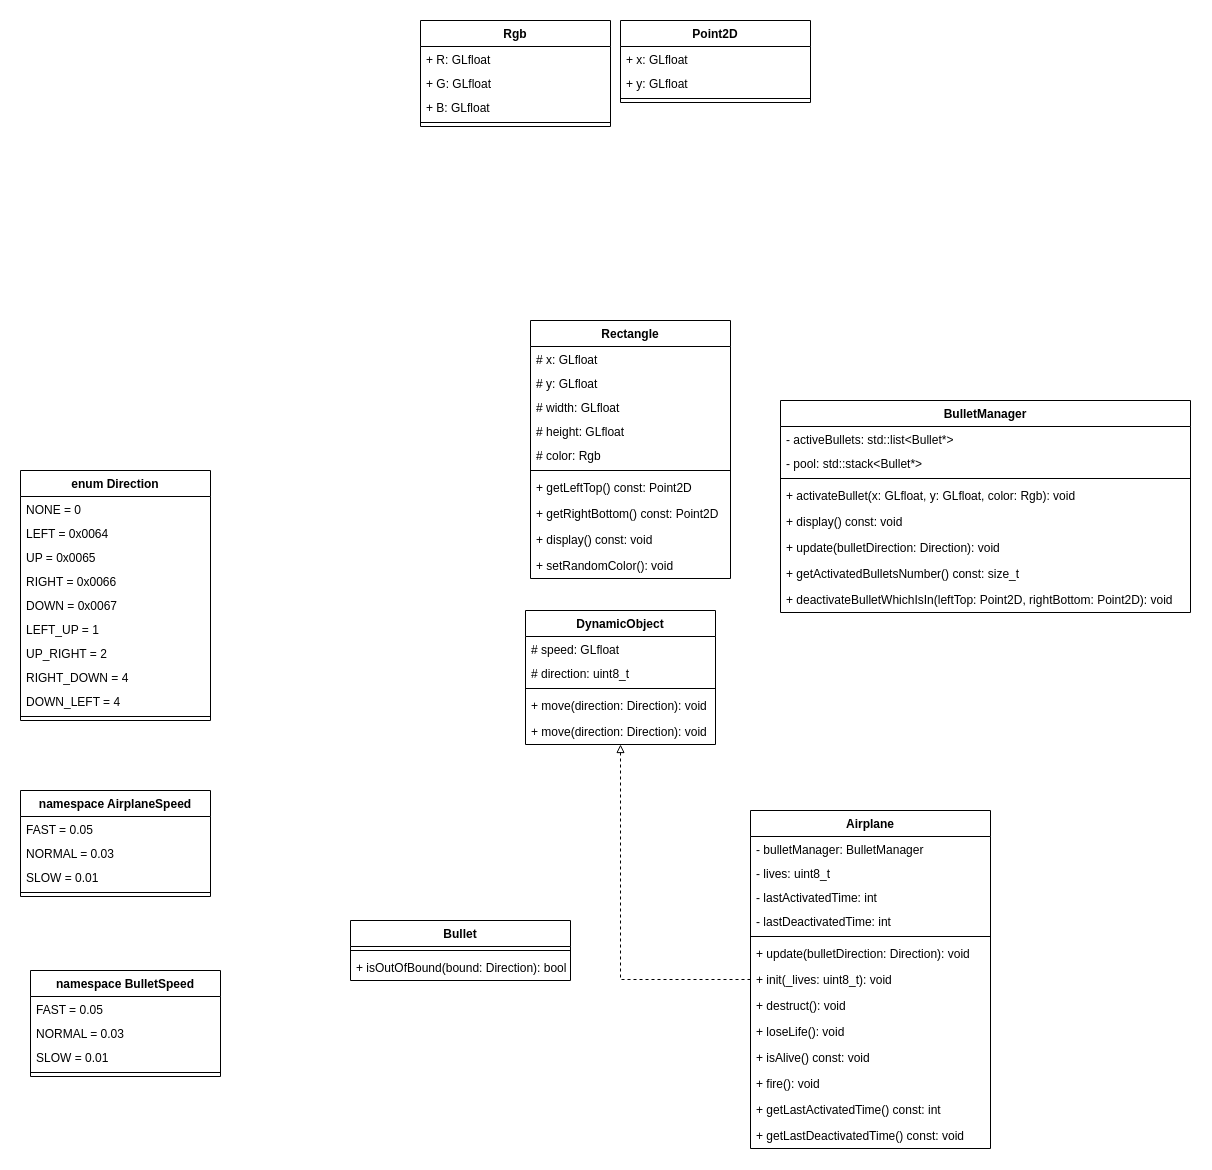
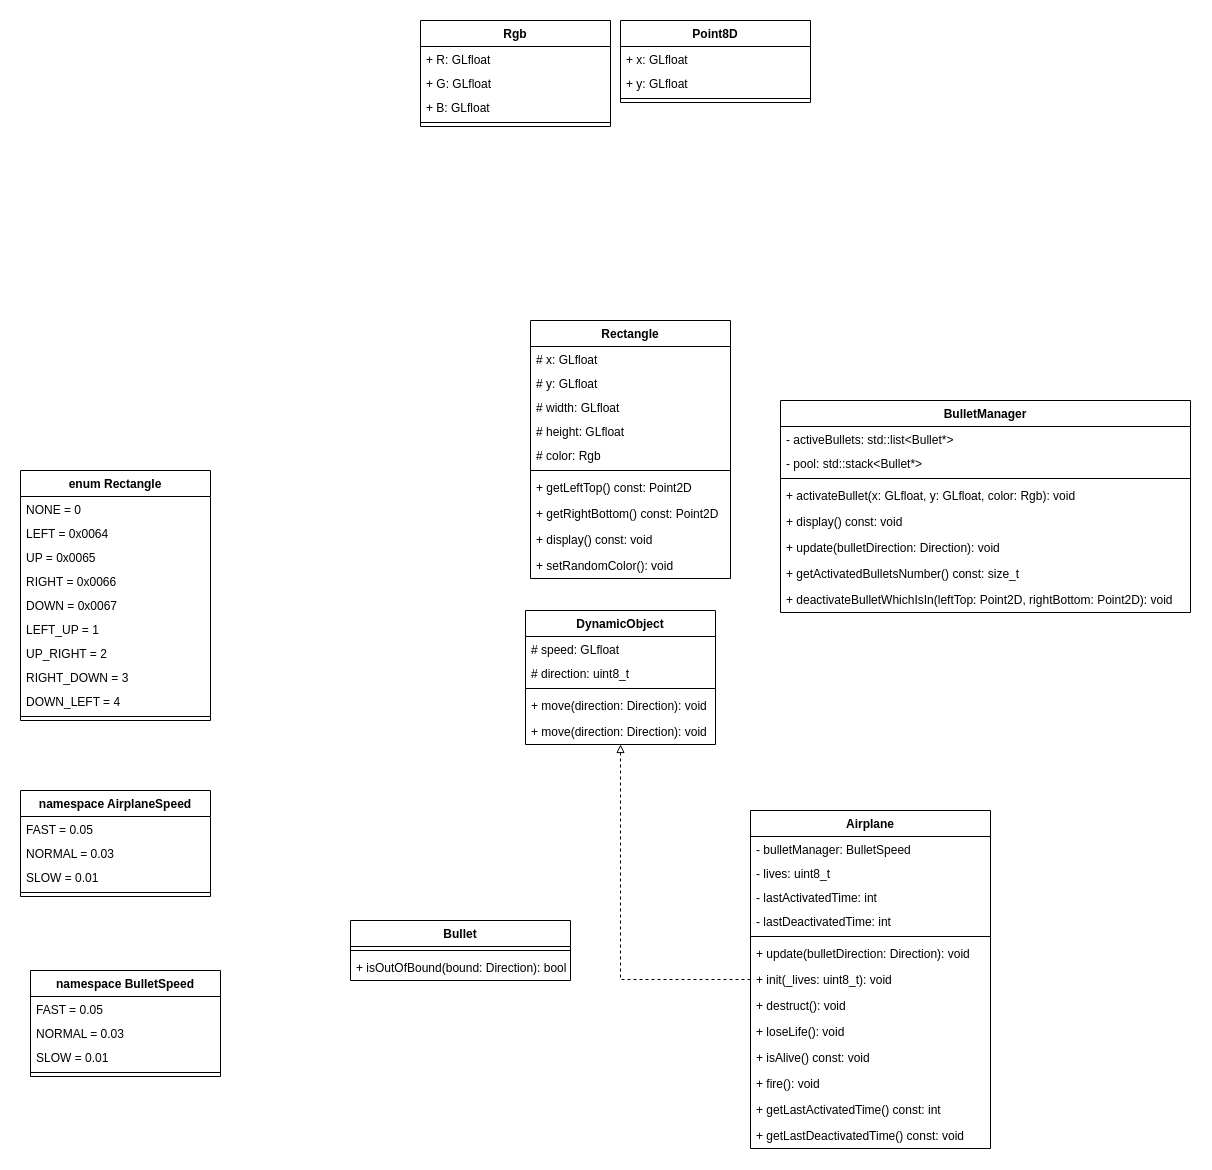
node "Point2D": label "Point2D" -> "Point8D"
node "enum Direction": label "enum Direction" -> "enum Rectangle"
node "RIGHT_DOWN = 4": label "RIGHT_DOWN = 4" -> "RIGHT_DOWN = 3"
node "- bulletManager: BulletManager": label "- bulletManager: BulletManager" -> "- bulletManager: BulletSpeed"
